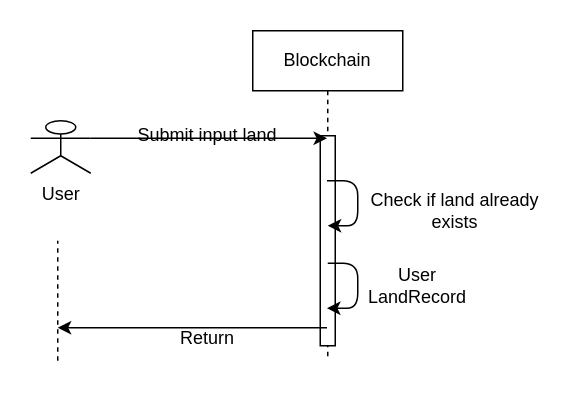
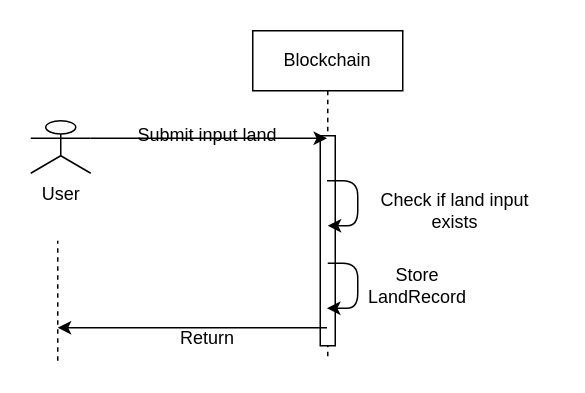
node "Check if land already exists": label "Check if land already exists" -> "Check if land input exists"
node "User LandRecord": label "User LandRecord" -> "Store LandRecord"
